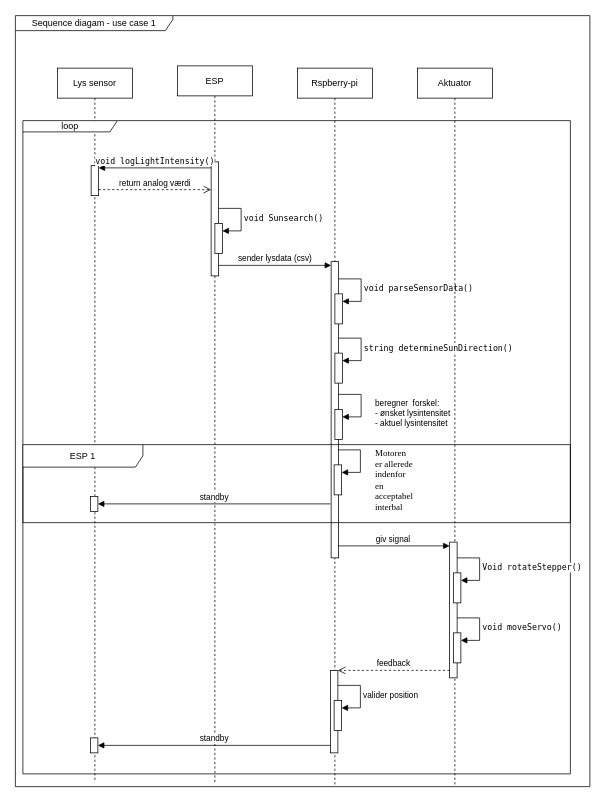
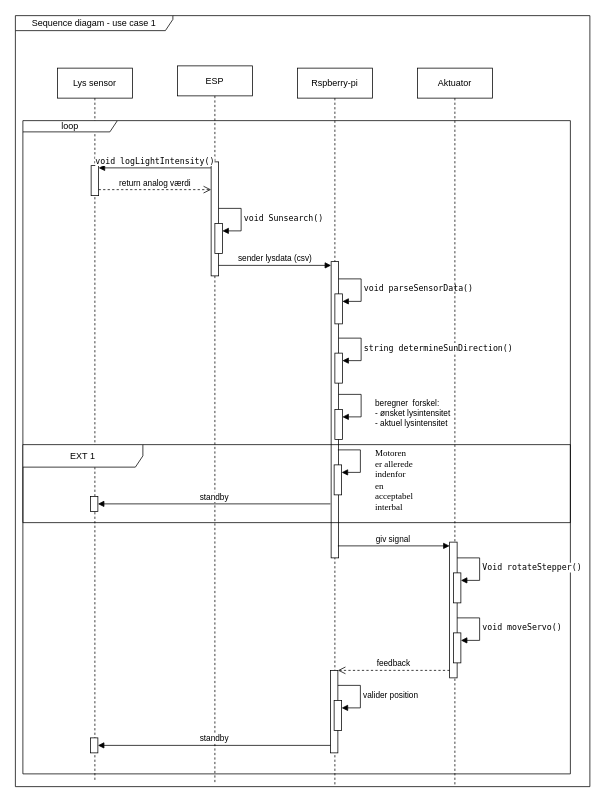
node "ESP 1": label "ESP 1" -> "EXT 1"
